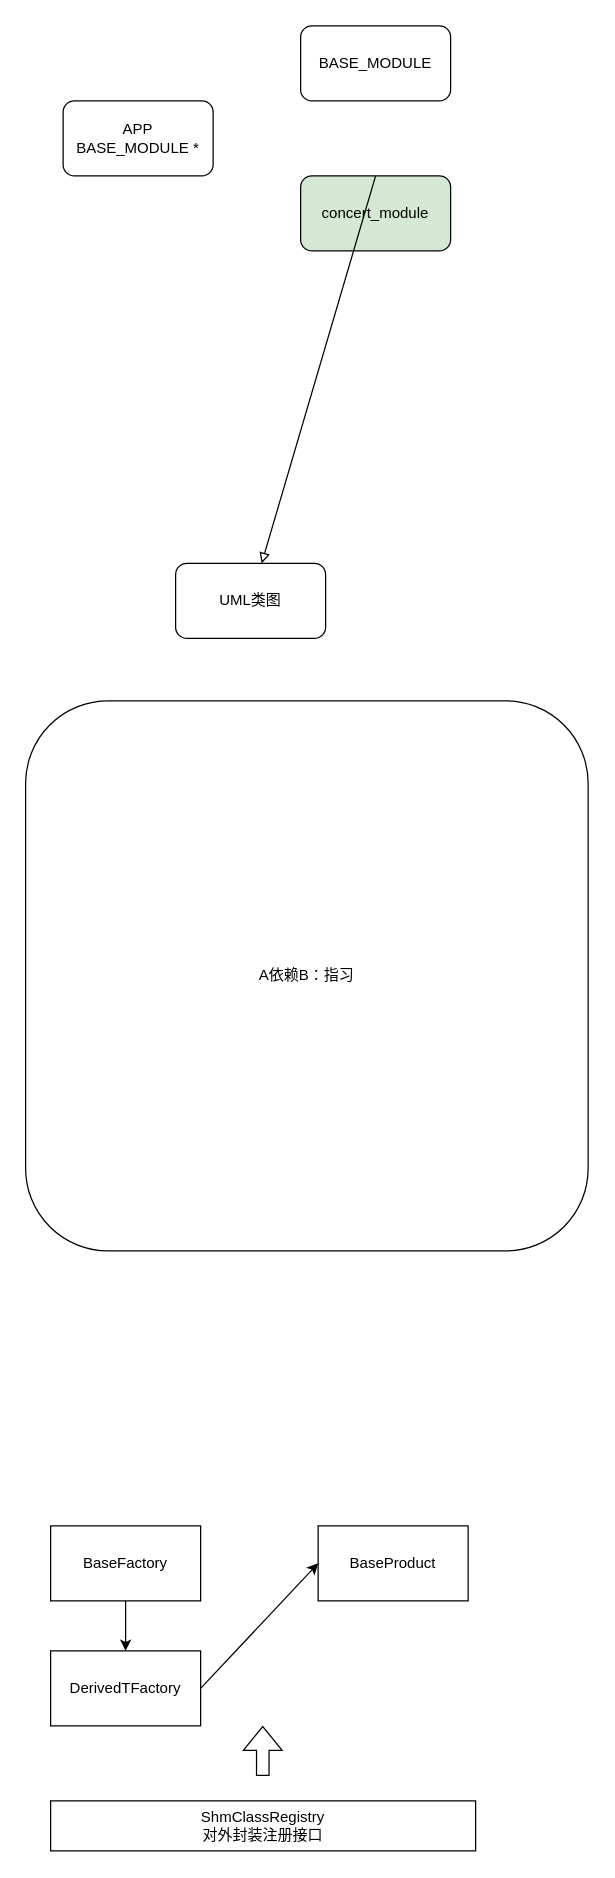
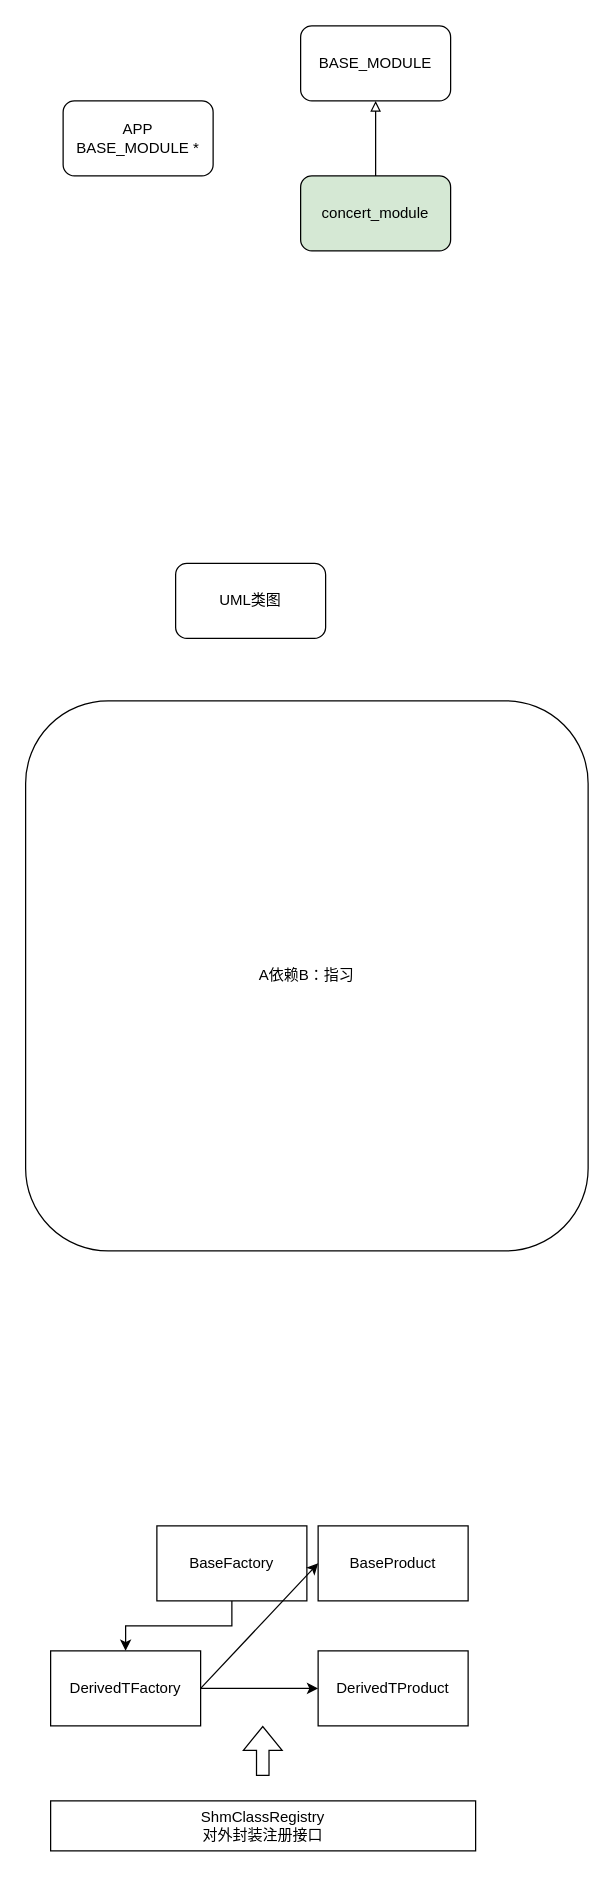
edge "concert_module" -> "UML类图": now "concert_module" -> "BASE_MODULE"
node "BaseFactory": moved (126, 1563) -> (232, 1563)
edge "DerivedTFactory" -> "DerivedTProduct": added
node "DerivedTProduct": added
